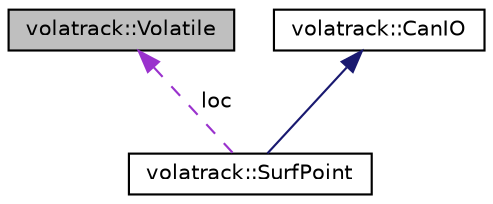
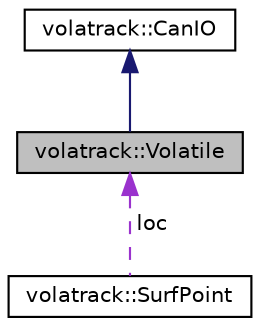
edge "volatrack::SurfPoint" -> "volatrack::CanIO": now "volatrack::Volatile" -> "volatrack::CanIO"
